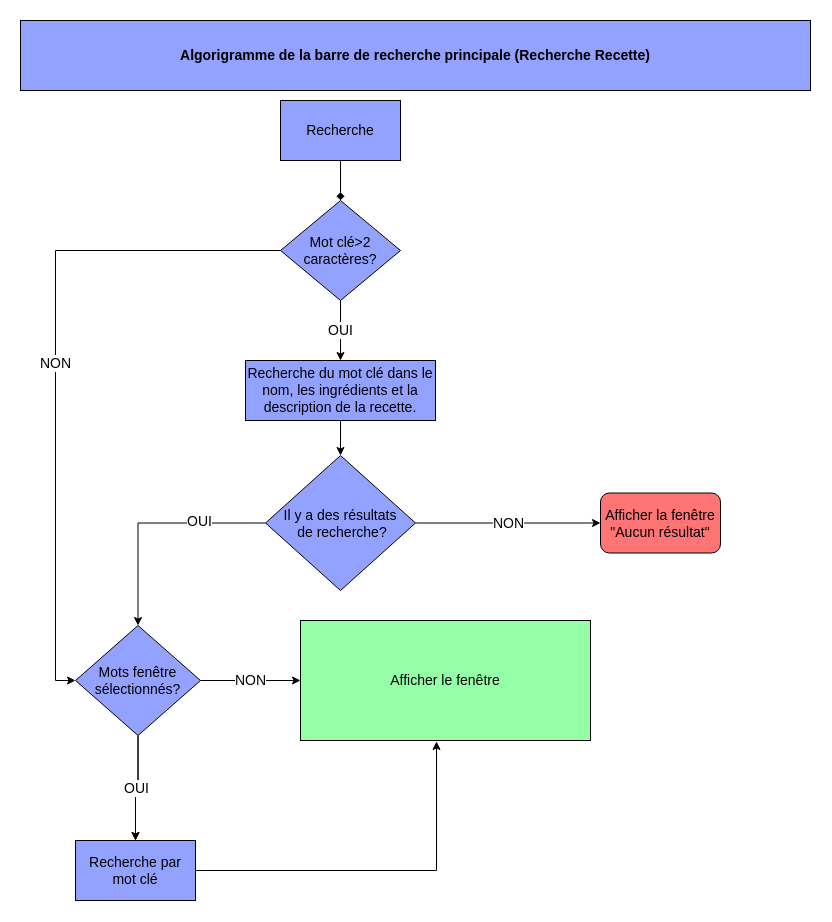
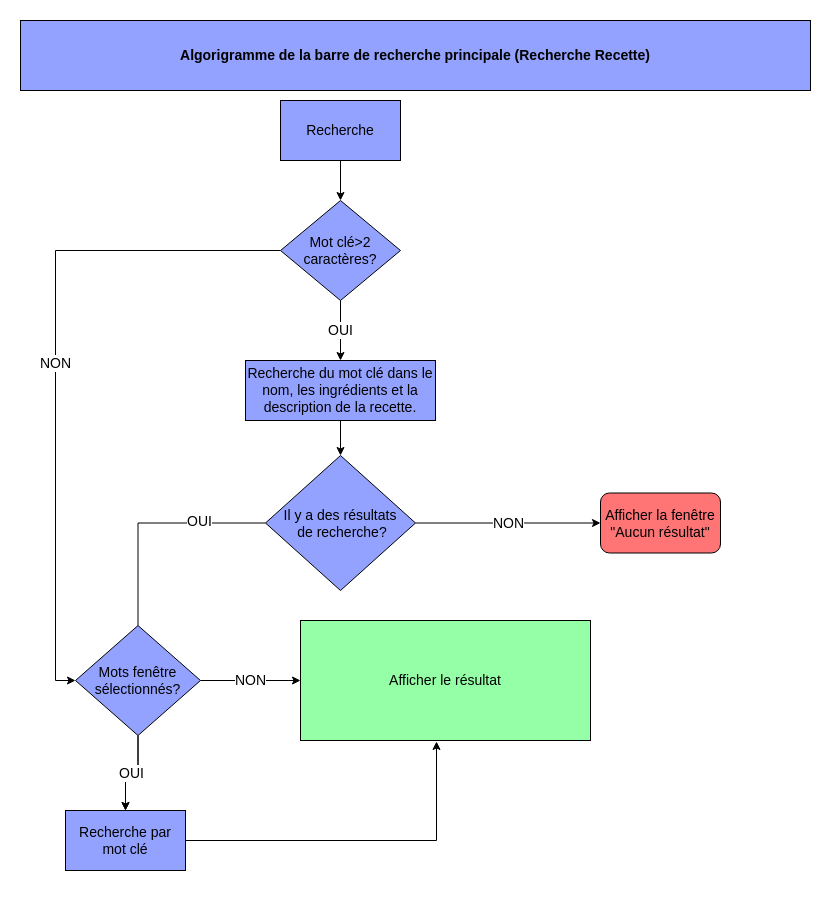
edge "Recherche" -> "Mot clé>2 caractères?": arrowhead diamond -> classic
edge "Il y a des résultats de recherche?" -> "Mots fenêtre sélectionnés?": arrowhead classic -> none
node "Afficher le fenêtre": label "Afficher le fenêtre" -> "Afficher le résultat"
node "Recherche par mot clé": moved (136, 871) -> (126, 841)
